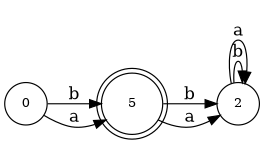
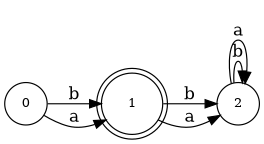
node "5": label "5" -> "1"
